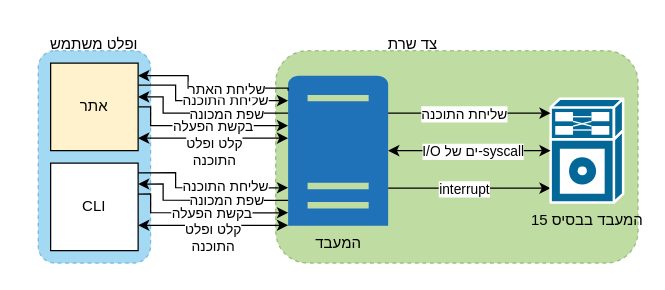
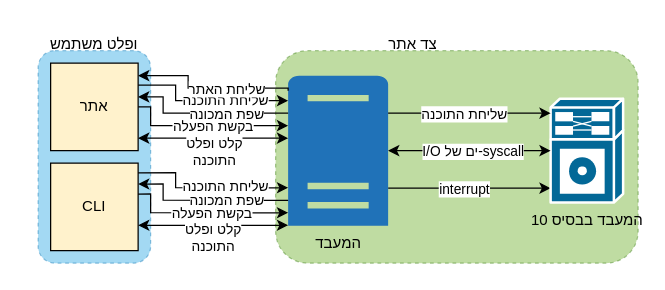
node "צד שרת": label "צד שרת" -> "צד אתר"
node "CLI": fillcolor #ffffff -> #fff2cc
node "המעבד בבסיס 15": label "המעבד בבסיס 15" -> "המעבד בבסיס 10"
